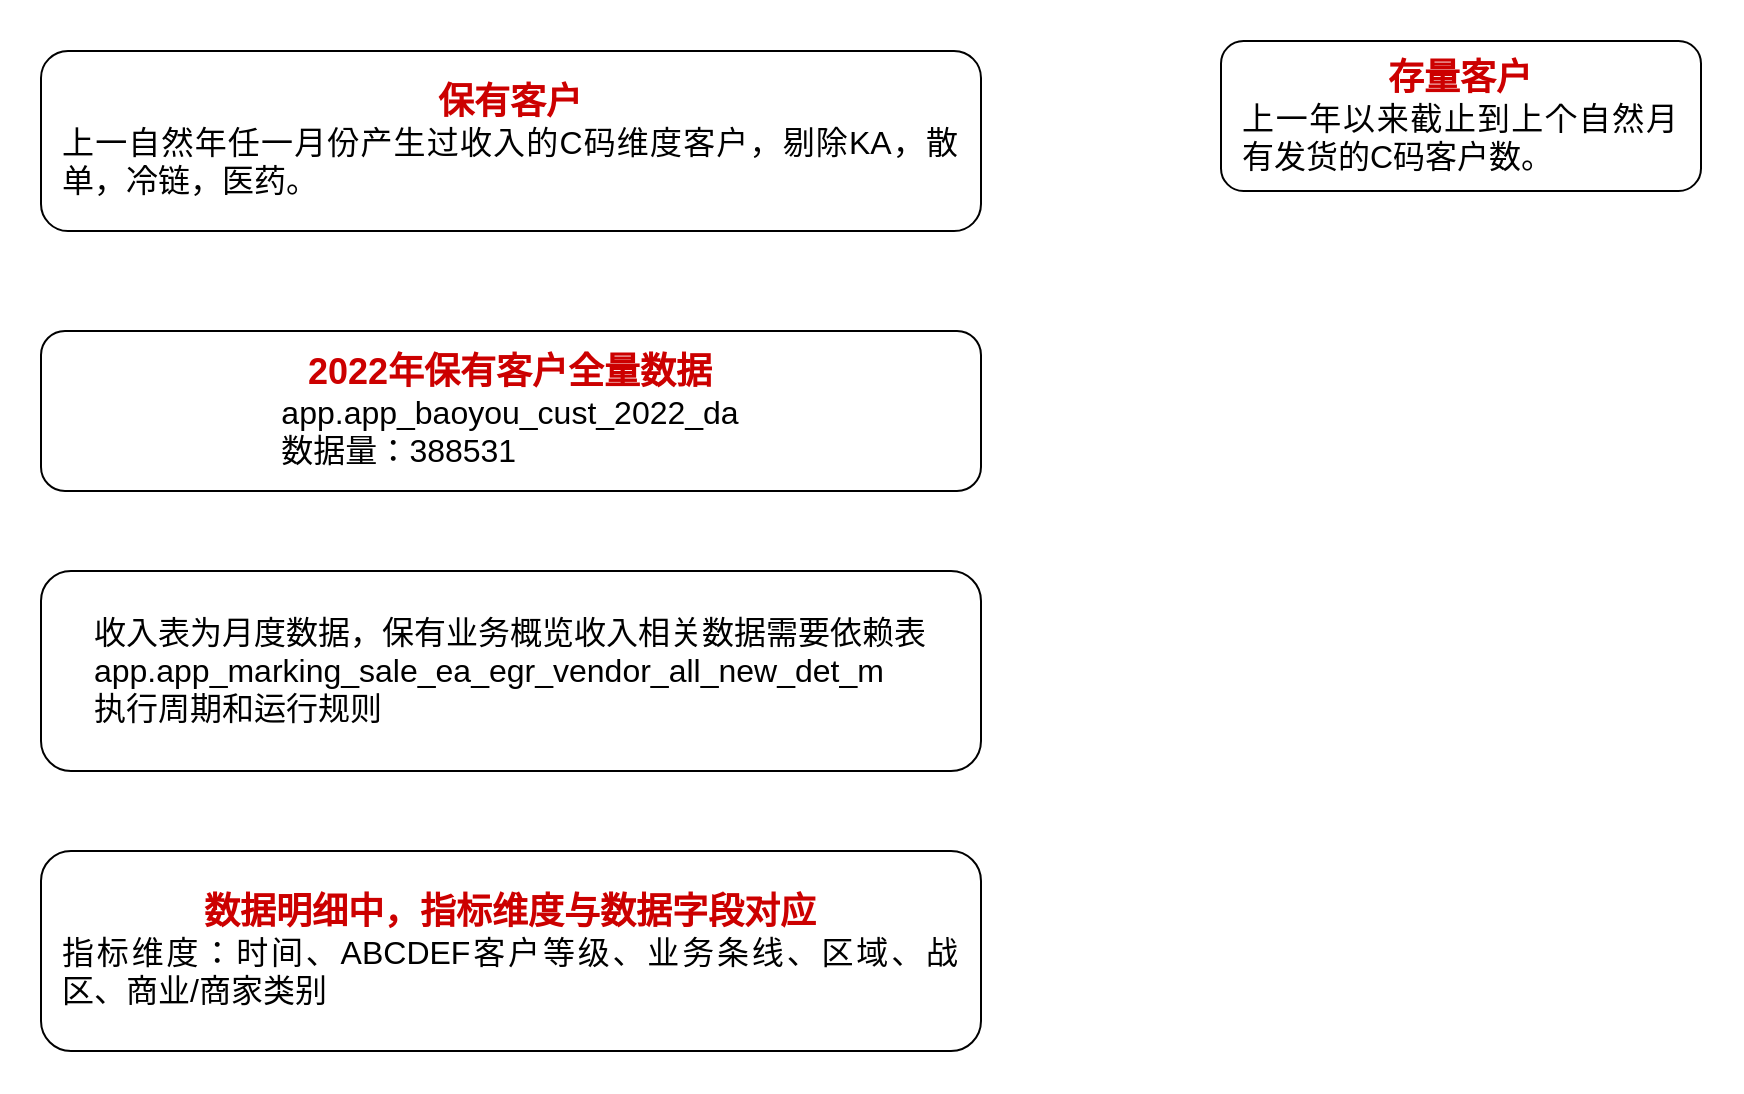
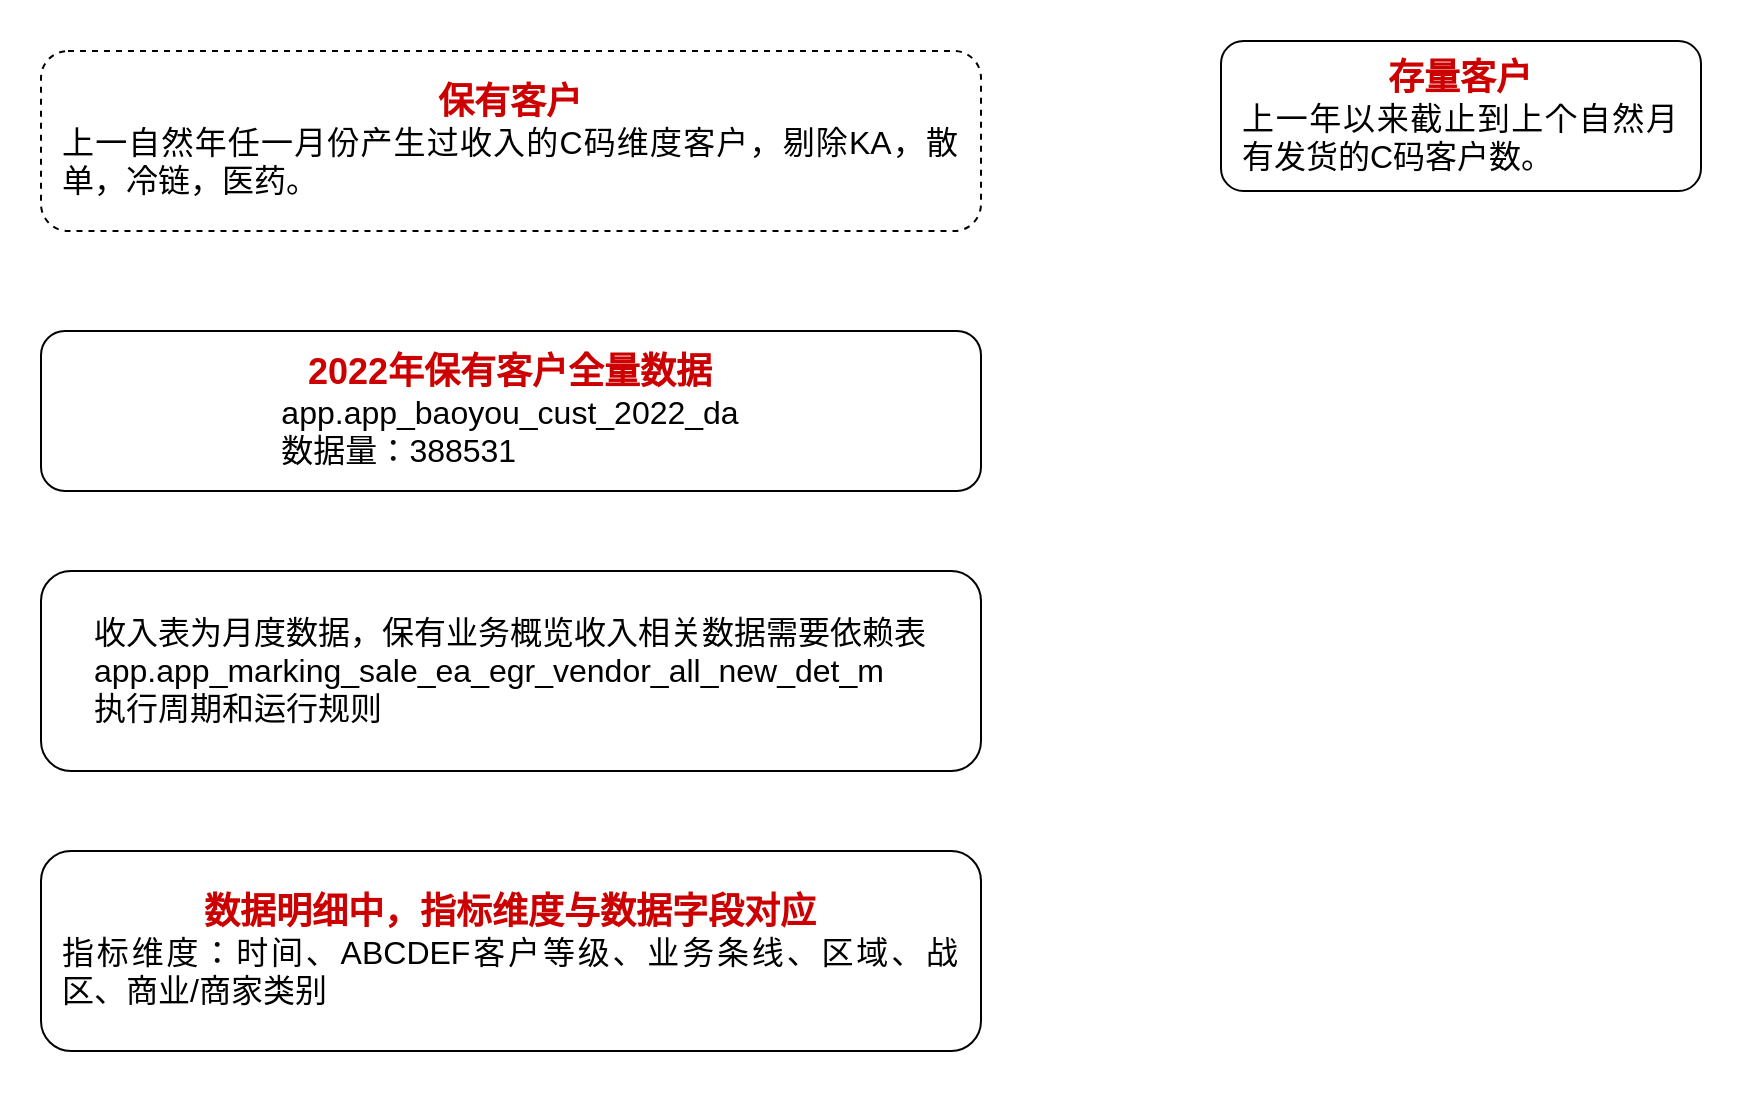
node "保有客户 上一自然年任一月份产生过收入的C码维度客户，剔除KA，散单，冷链，医药。": style solid -> dashed
